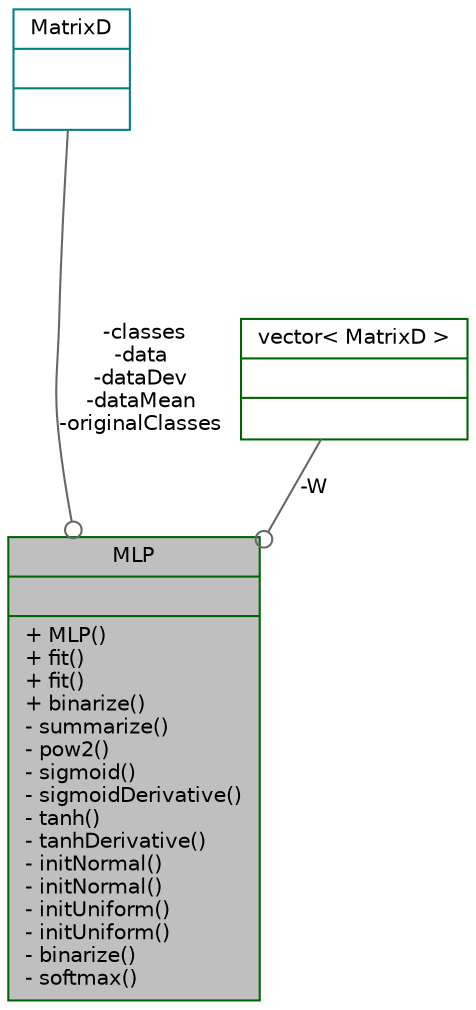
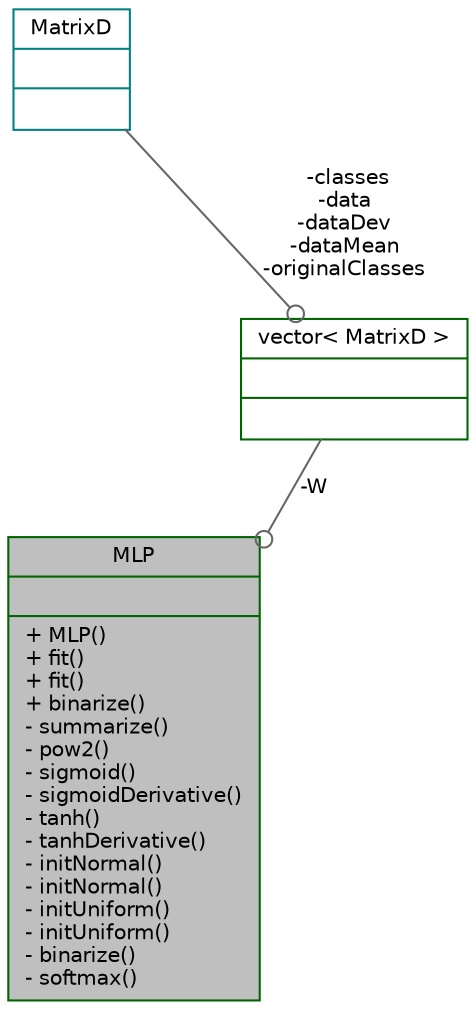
edge "MatrixD" -> "MLP": now "MatrixD" -> "vector< MatrixD >"
